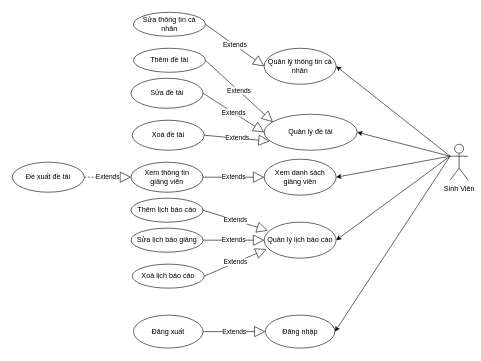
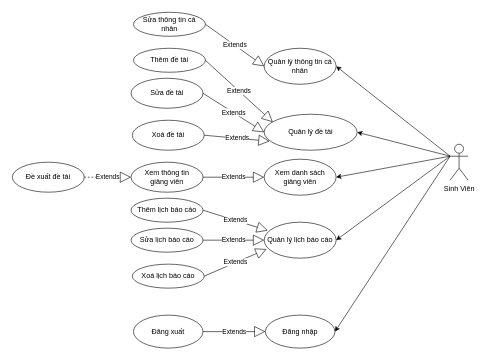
node "Sửa lịch báo giảng": label "Sửa lịch báo giảng" -> "Sửa lịch báo cáo"
